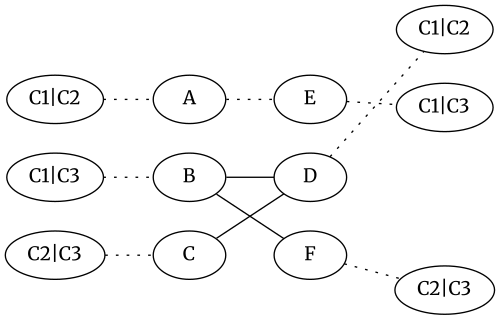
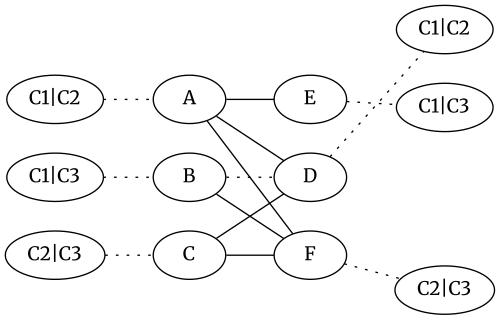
edge "A" -- "E": style dotted -> line
edge "A" -- "D": added
edge "B" -- "D": style line -> dotted
edge "A" -- "F": added
edge "C" -- "F": added
